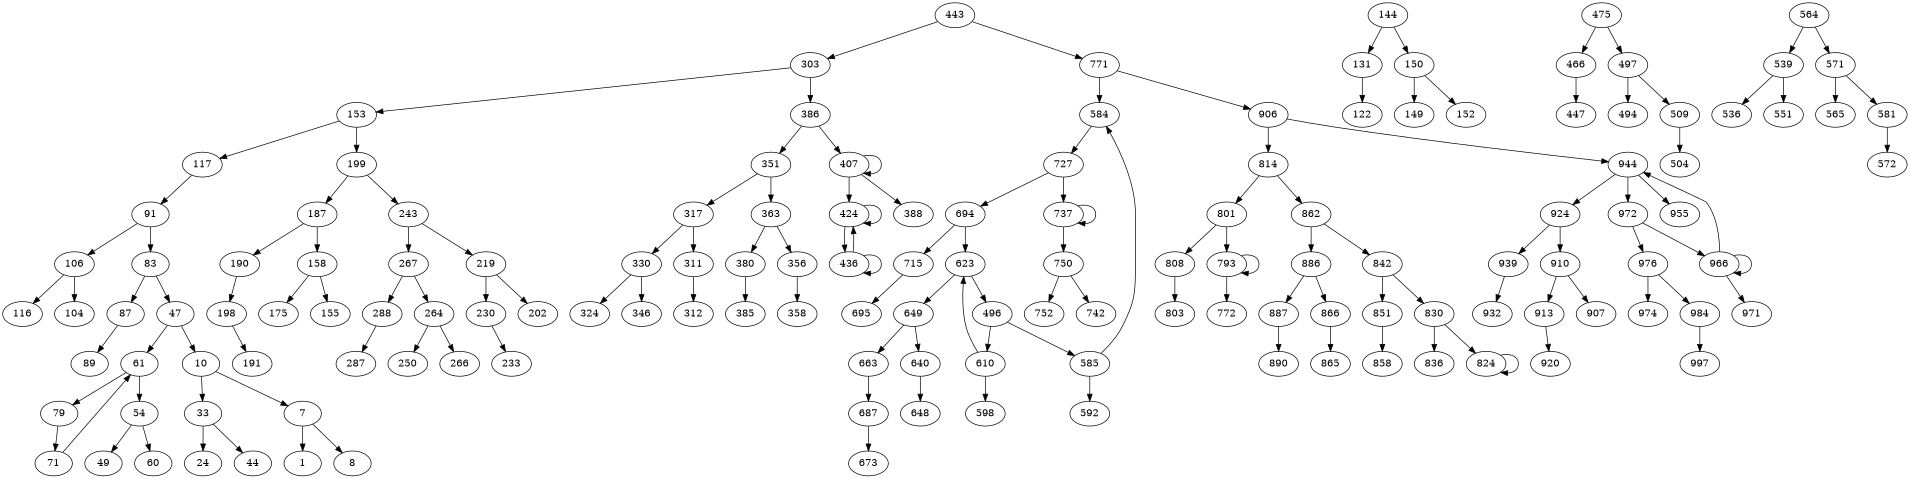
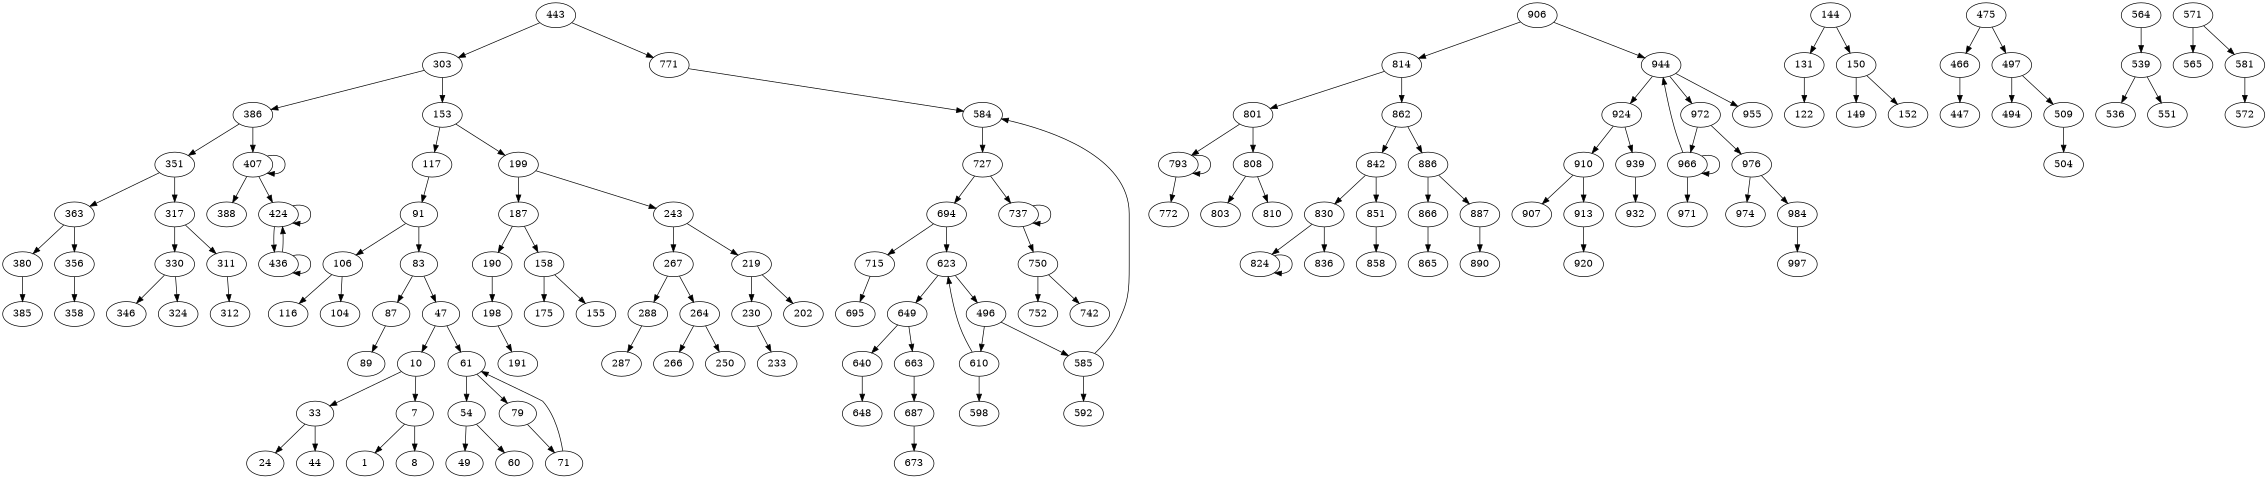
edge "564" -> "571": removed
edge "771" -> "906": removed
node "810": added
